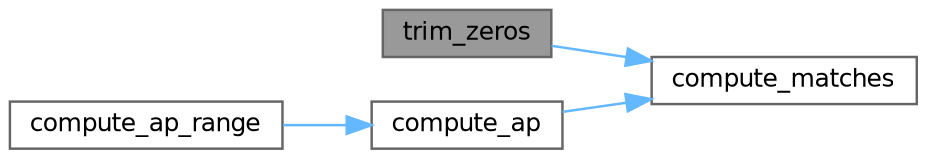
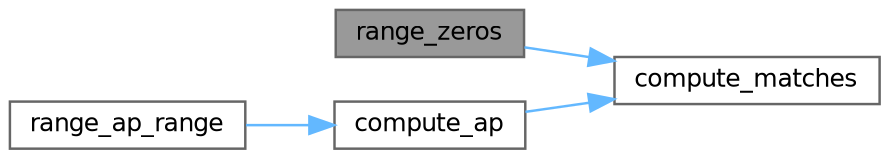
node "trim_zeros": label "trim_zeros" -> "range_zeros"
node "compute_ap_range": label "compute_ap_range" -> "range_ap_range"
